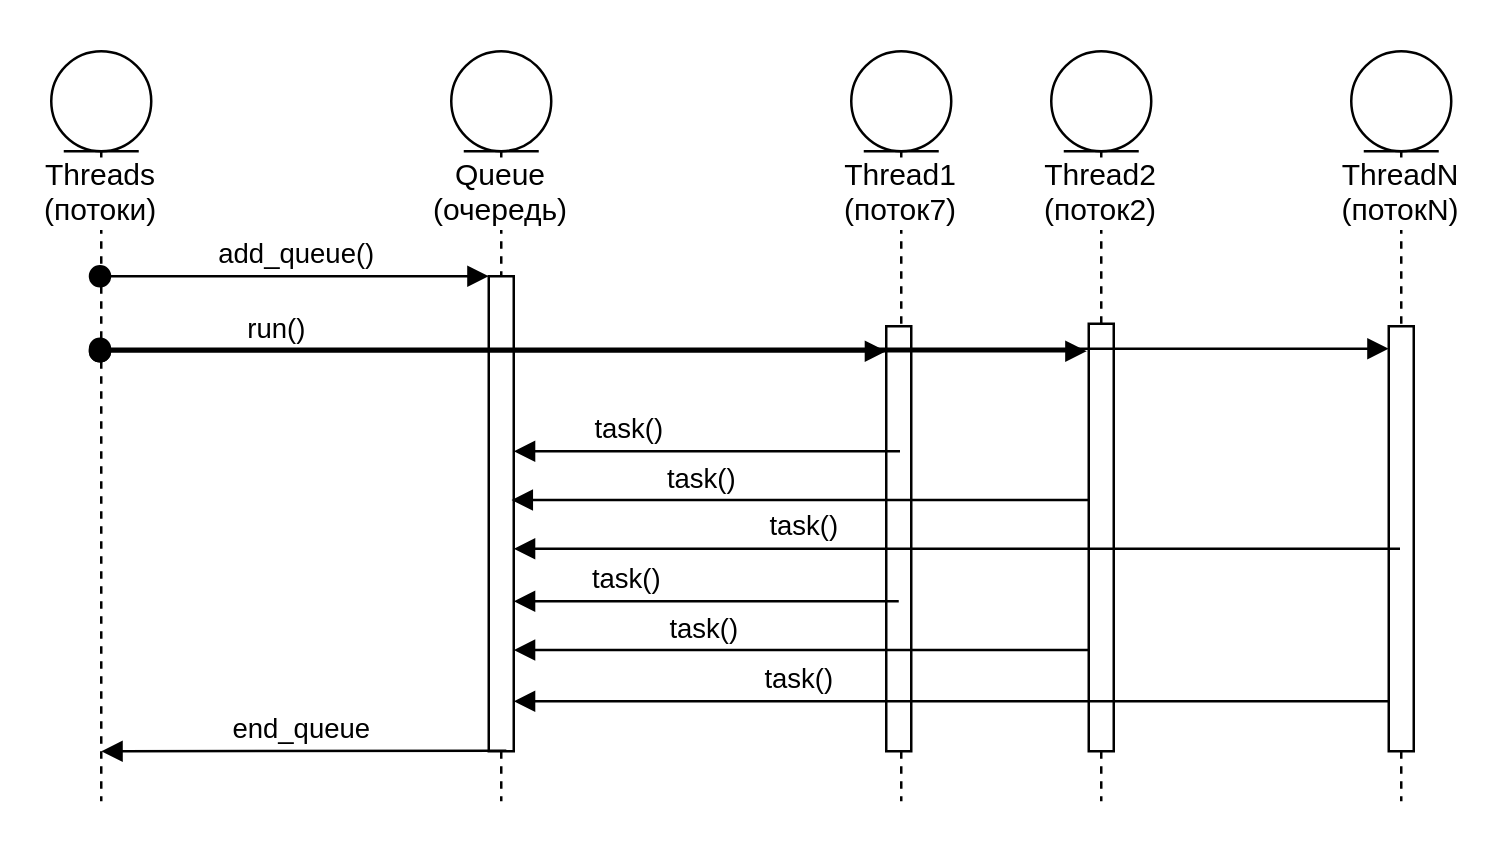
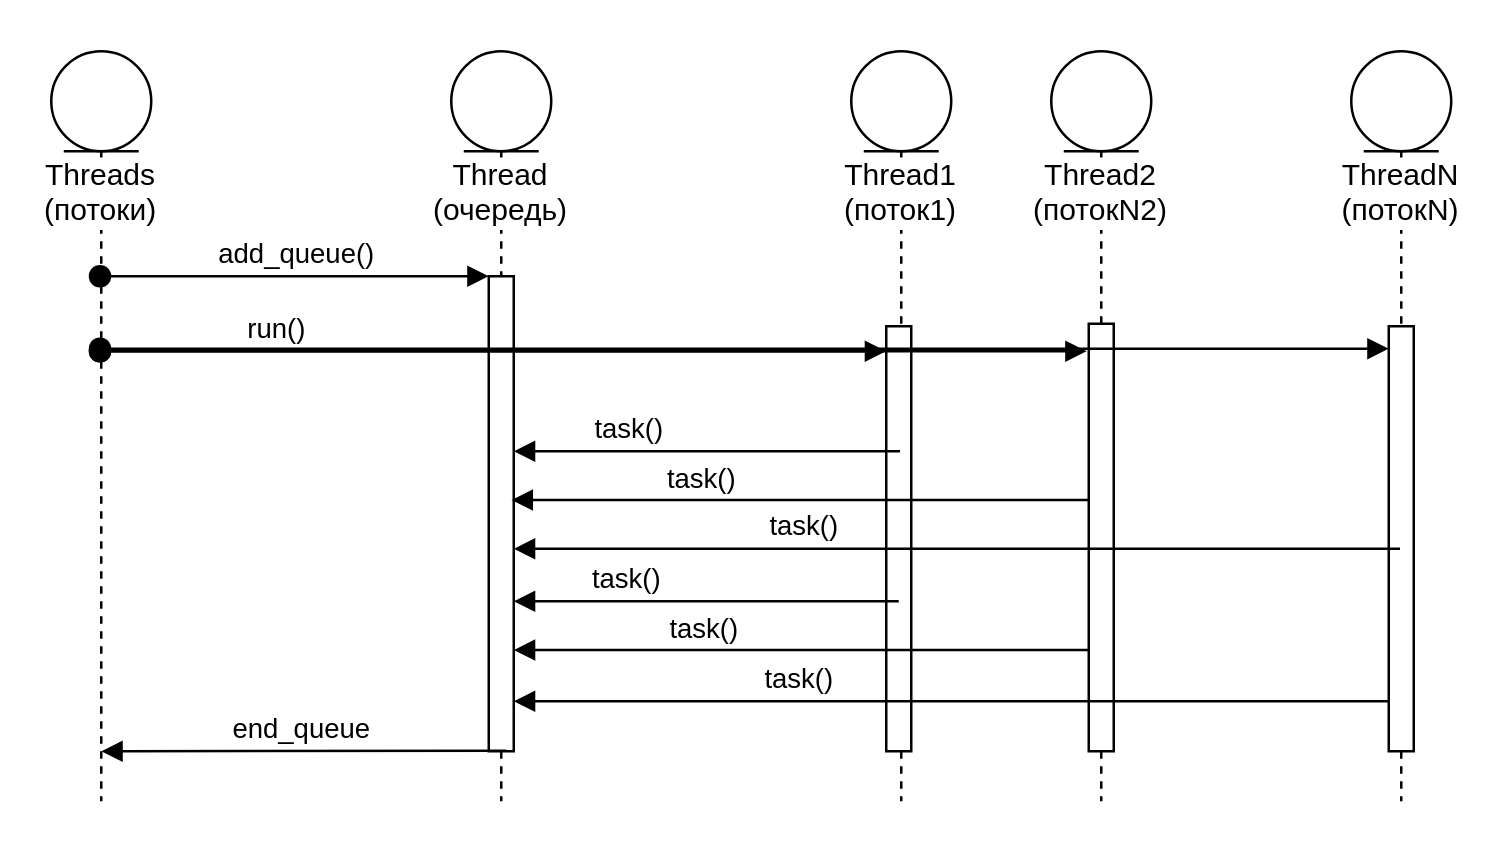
node "Queue (очередь)": label "Queue (очередь)" -> "Thread (очередь)"
node "Thread1 (поток7)": label "Thread1 (поток7)" -> "Thread1 (поток1)"
node "Thread2 (поток2)": label "Thread2 (поток2)" -> "Thread2 (потокN2)"
